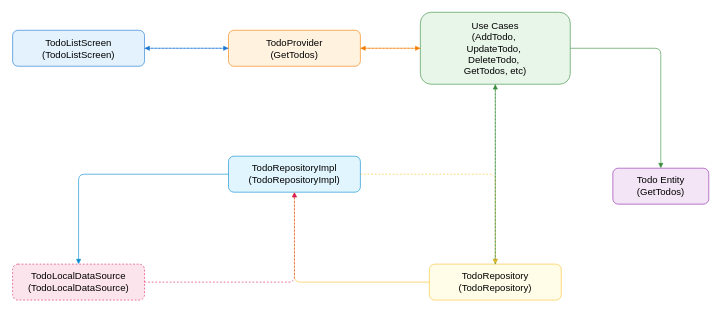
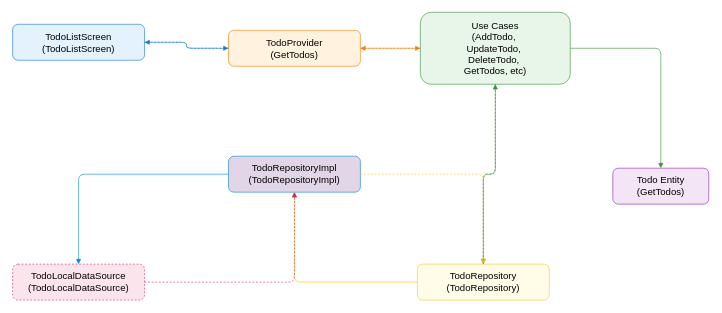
node "TodoListScreen (TodoListScreen)": moved (78, 48) -> (78, 42)
node "TodoRepositoryImpl (TodoRepositoryImpl)": fillcolor #e1f5fe -> #e1d5e7
node "TodoRepository (TodoRepository)": moved (495, 282) -> (483, 282)
